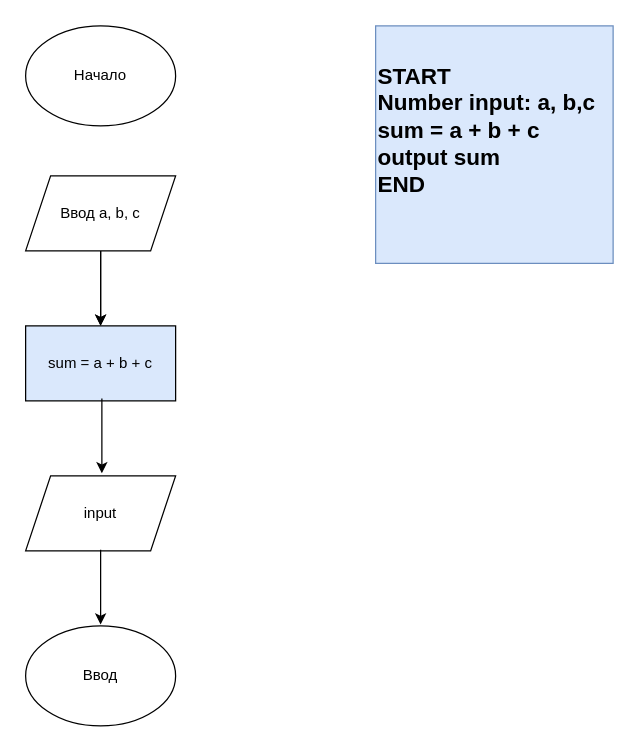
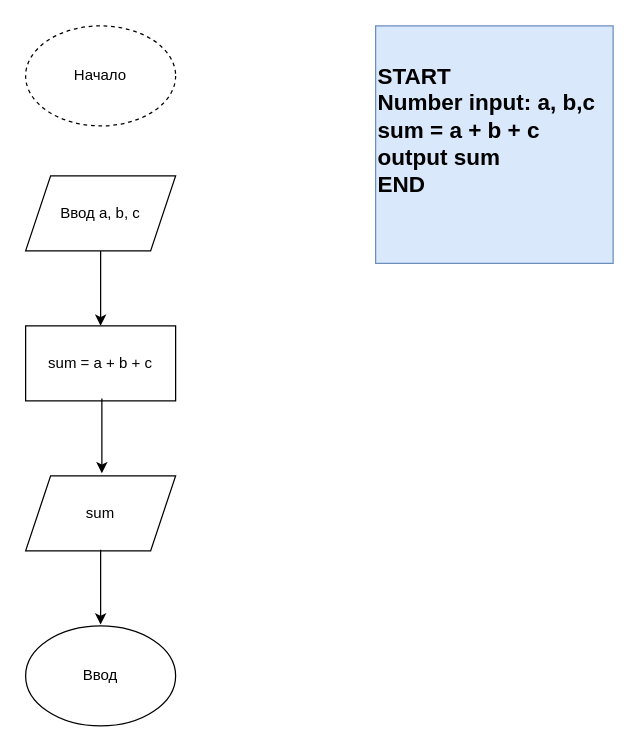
node "Начало": style solid -> dashed
edge "Ввод a, b, c" -> "sum = a + b + c": removed
node "sum = a + b + c": fillcolor #dae8fc -> #ffffff
node "input": label "input" -> "sum"
